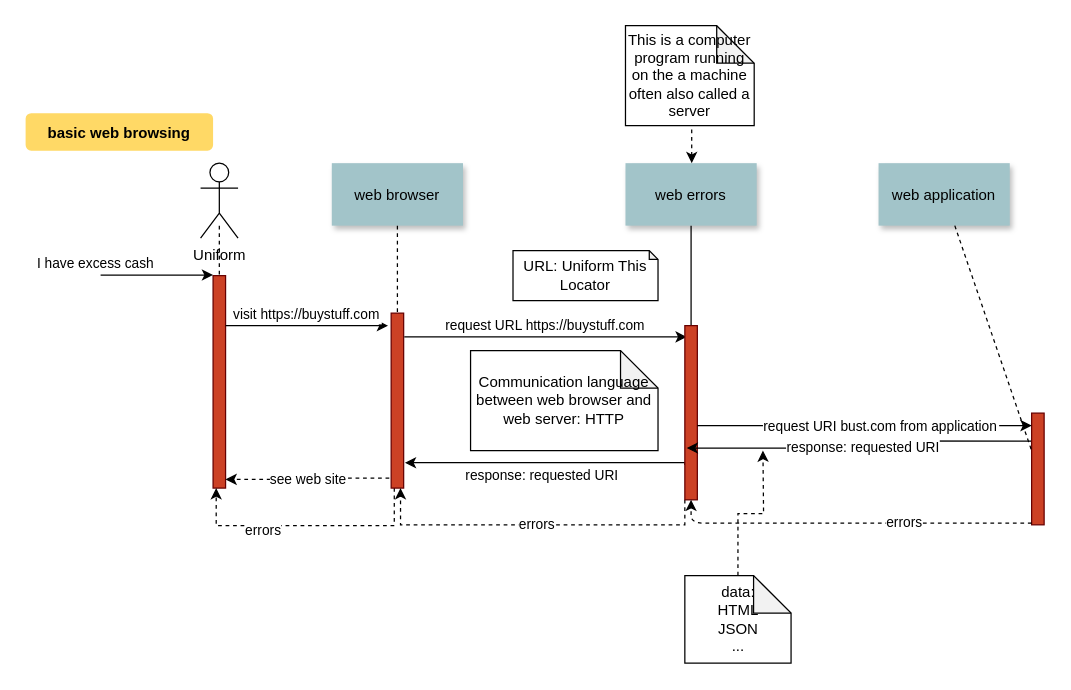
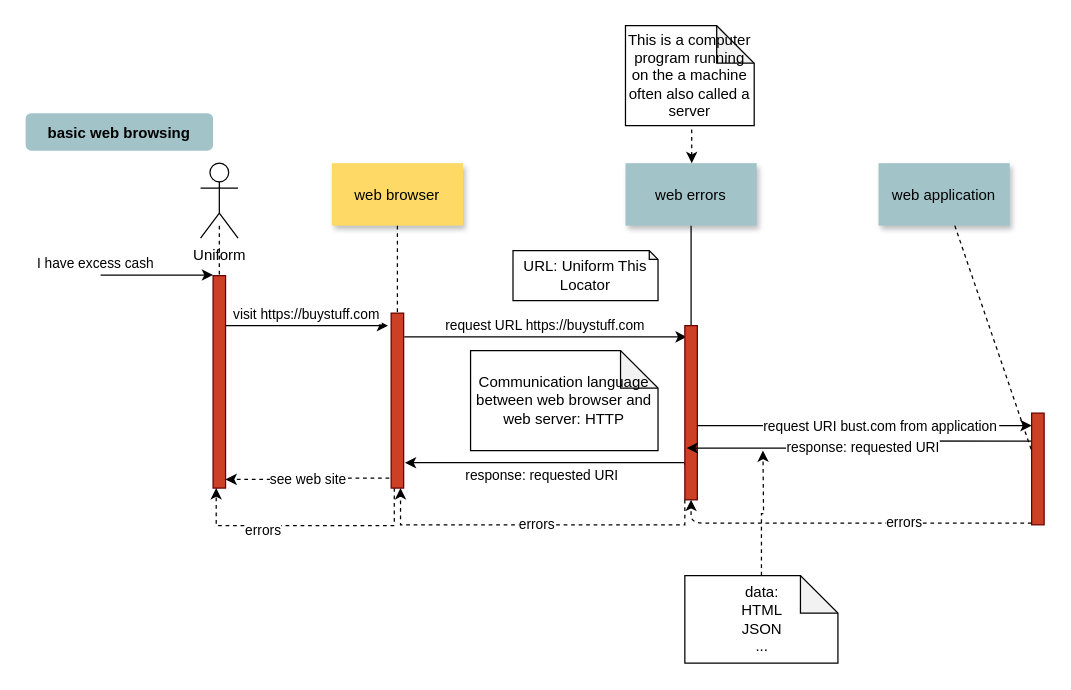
node "basic web browsing": fillcolor #ffd966 -> #a2c4c9
node "web browser": fillcolor #a2c4c9 -> #ffd966
node "data: HTML JSON ...": size 106x88 -> 153x88
